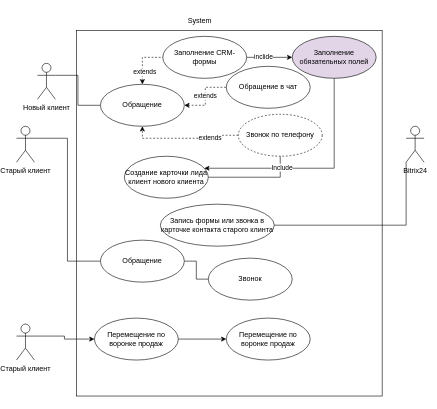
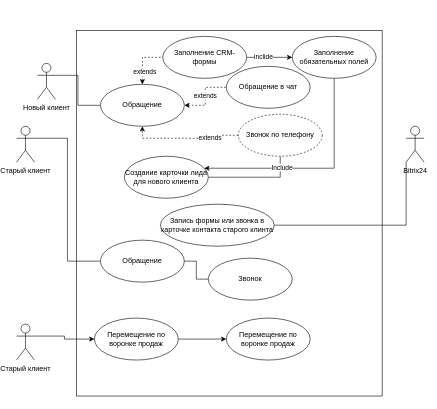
node "System": removed
node "Заполнение обязательных полей": fillcolor #e1d5e7 -> #ffffff
node "Создание карточки лида клиент нового клиента": label "Создание карточки лида клиент нового клиента" -> "Создание карточки лида для нового клиента"
